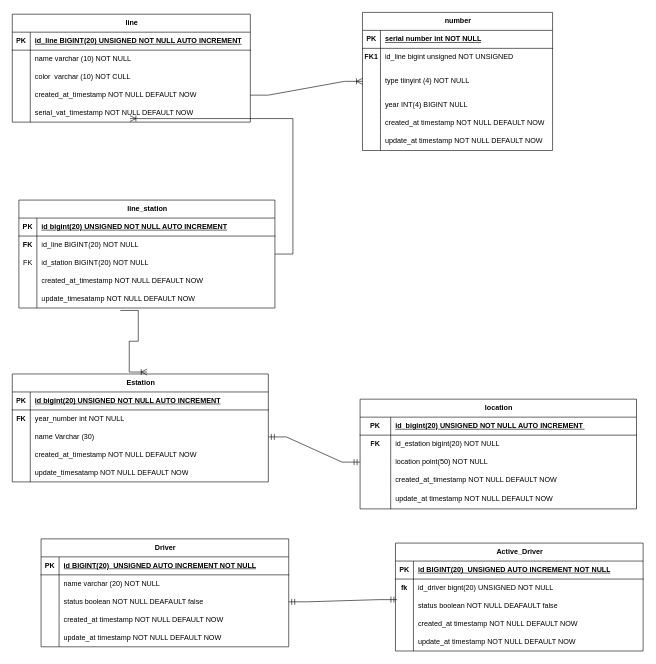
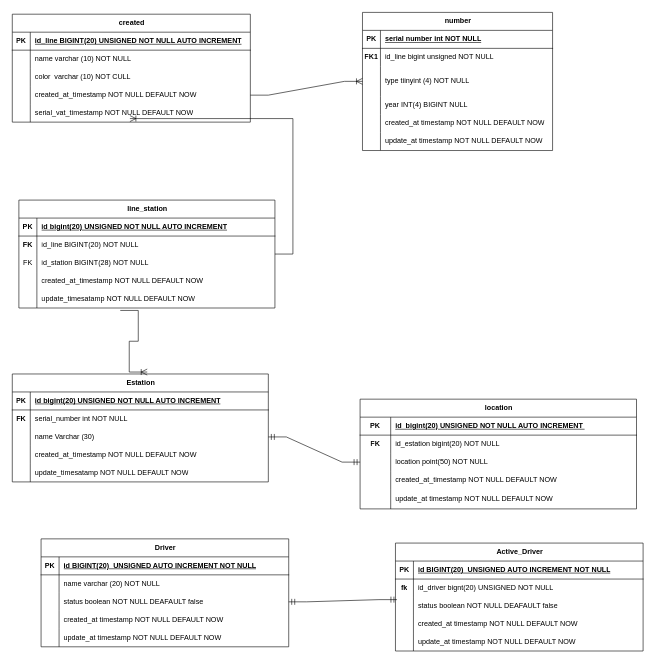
node "line": label "line" -> "created"
node "id_line bigint unsigned NOT UNSIGNED": label "id_line bigint unsigned NOT UNSIGNED" -> "id_line bigint unsigned NOT NULL"
node "id_station BIGINT(20) NOT NULL": label "id_station BIGINT(20) NOT NULL" -> "id_station BIGINT(28) NOT NULL"
node "year_number int NOT NULL": label "year_number int NOT NULL" -> "serial_number int NOT NULL"
